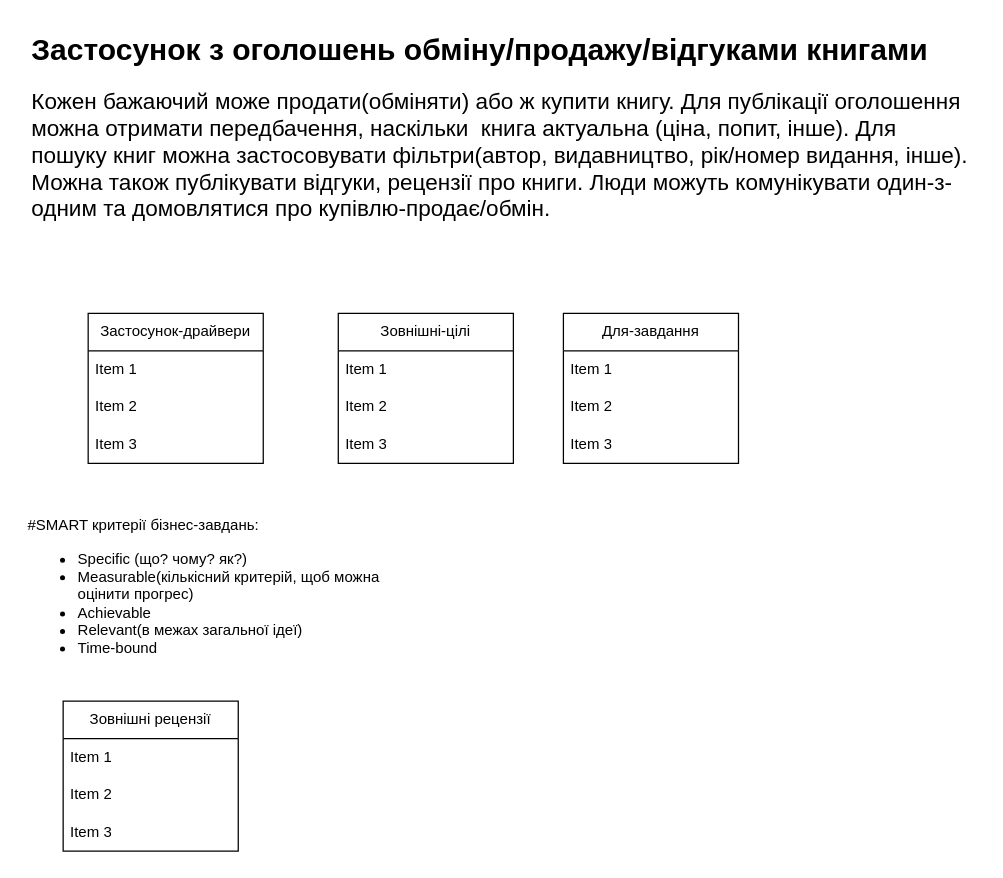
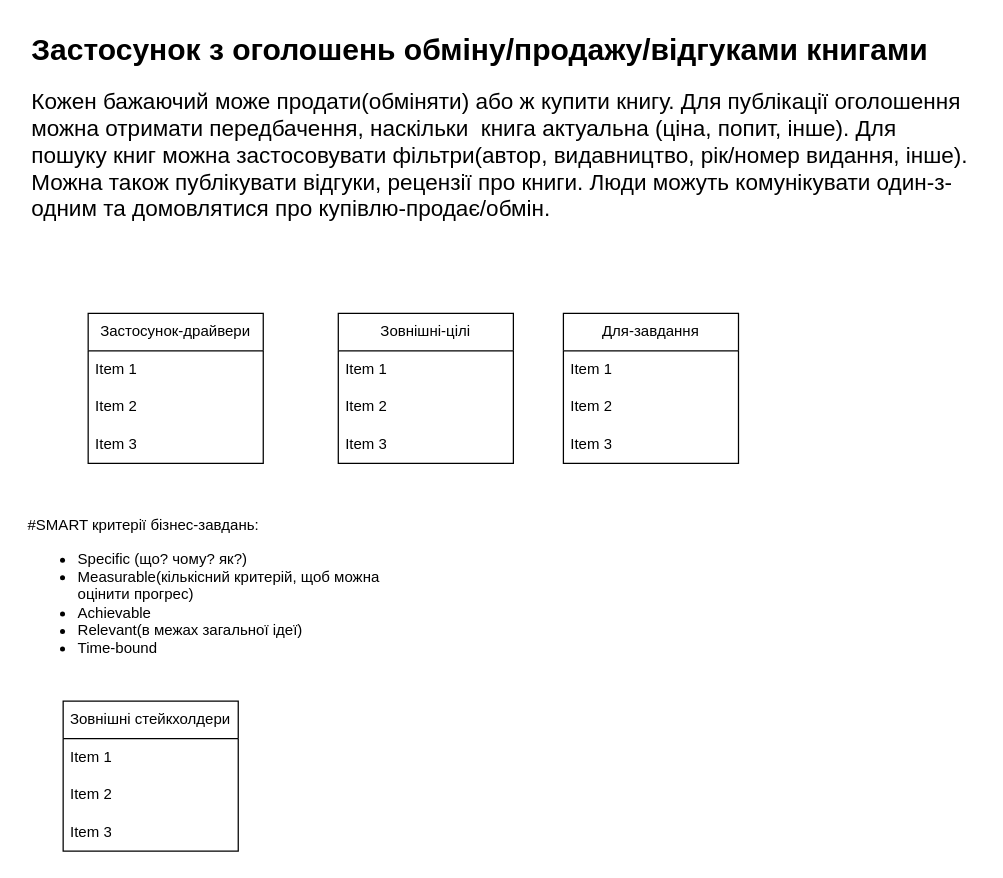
node "Зовнішні рецензії": label "Зовнішні рецензії" -> "Зовнішні стейкхолдери"
